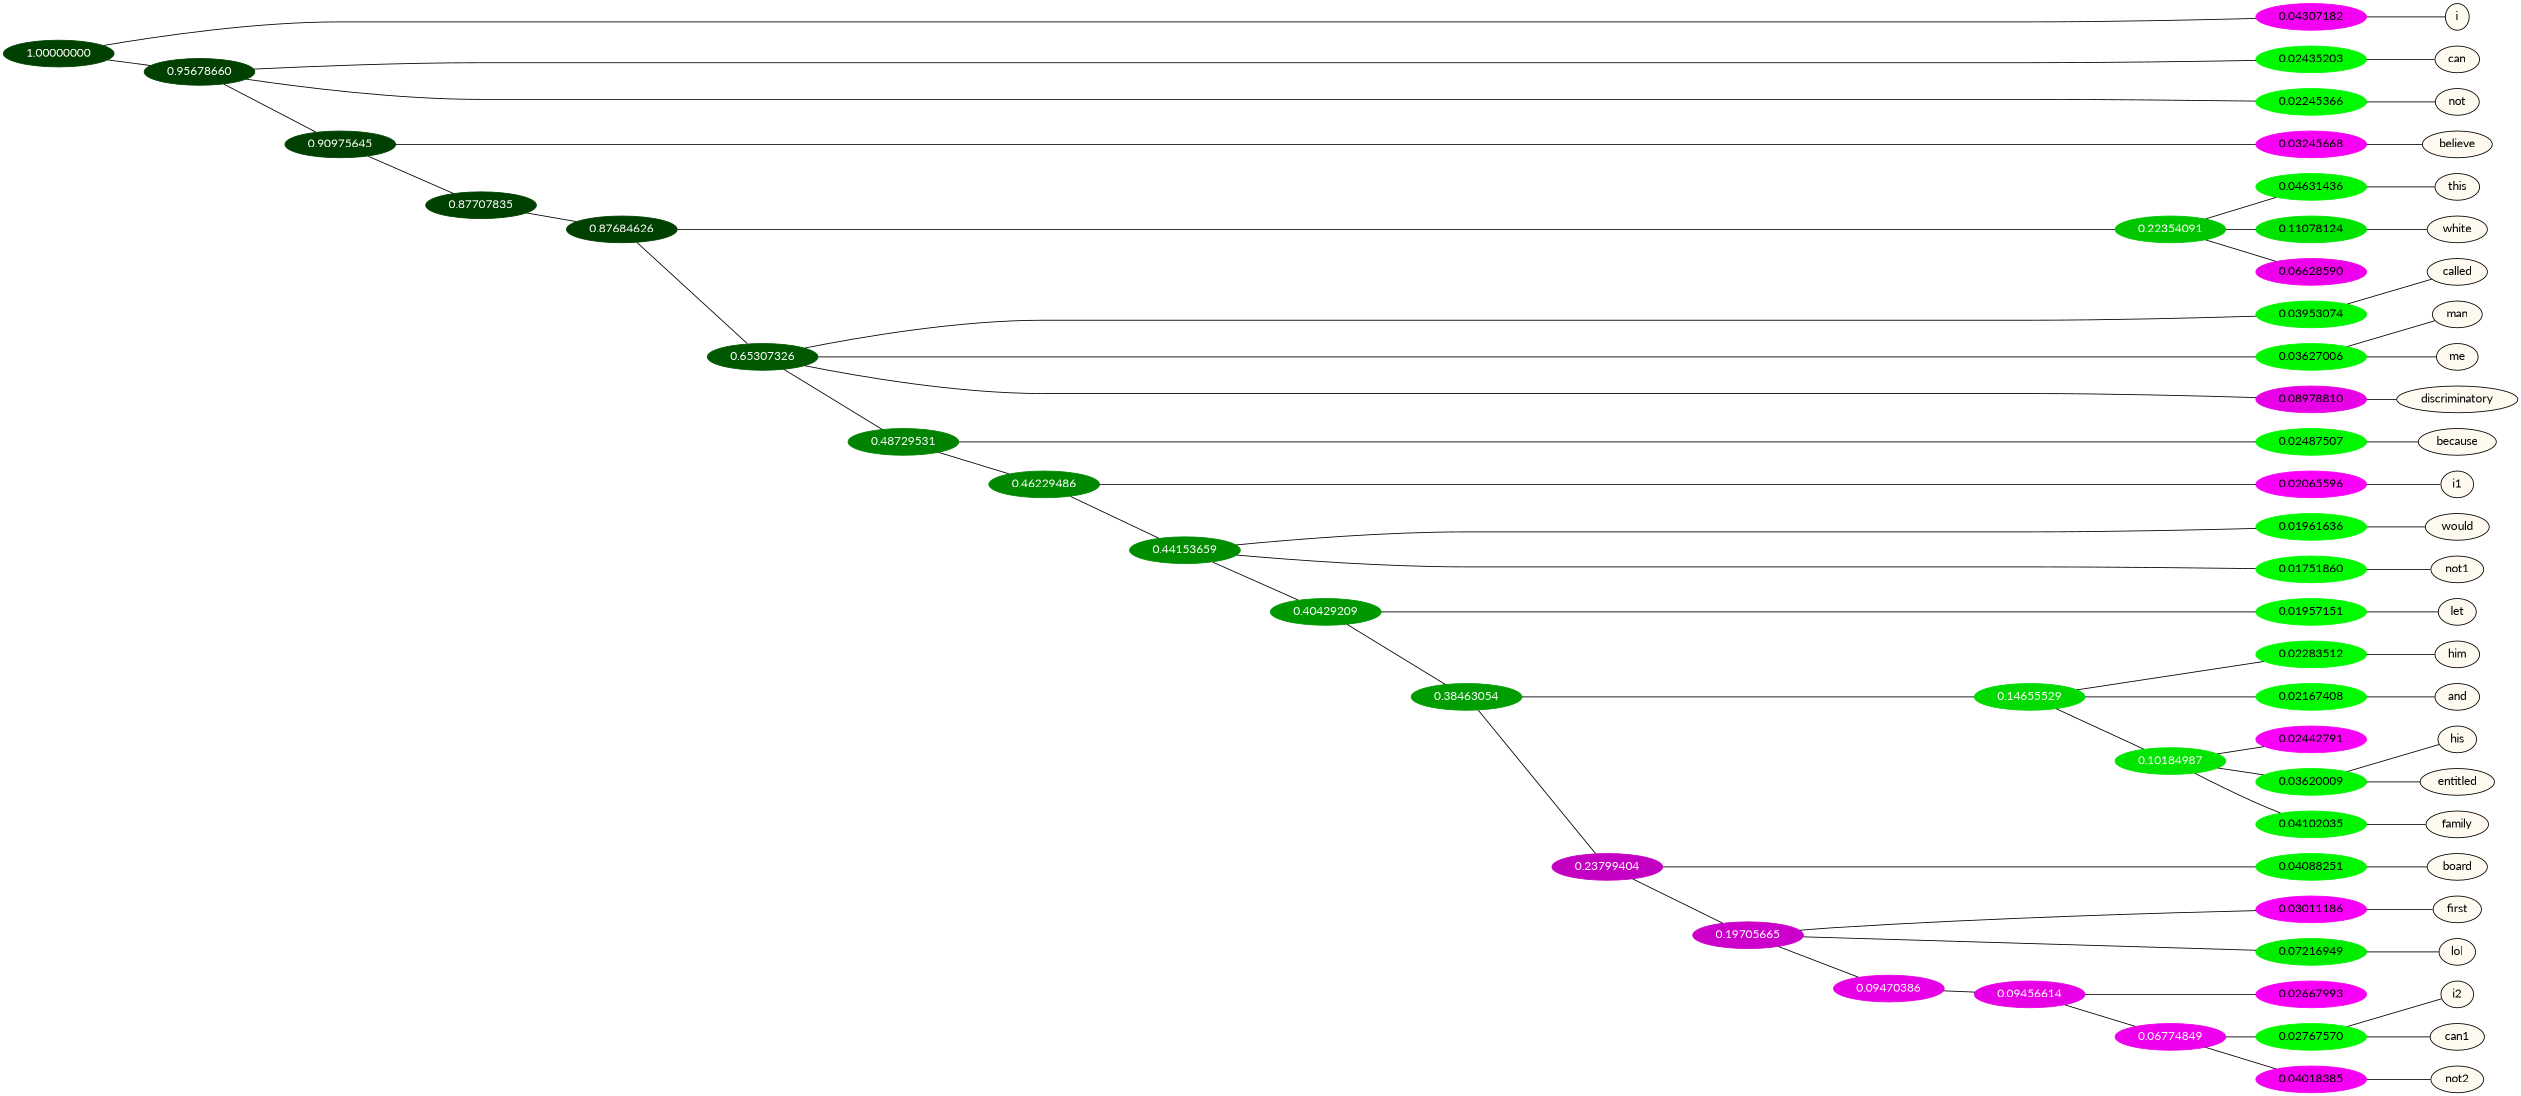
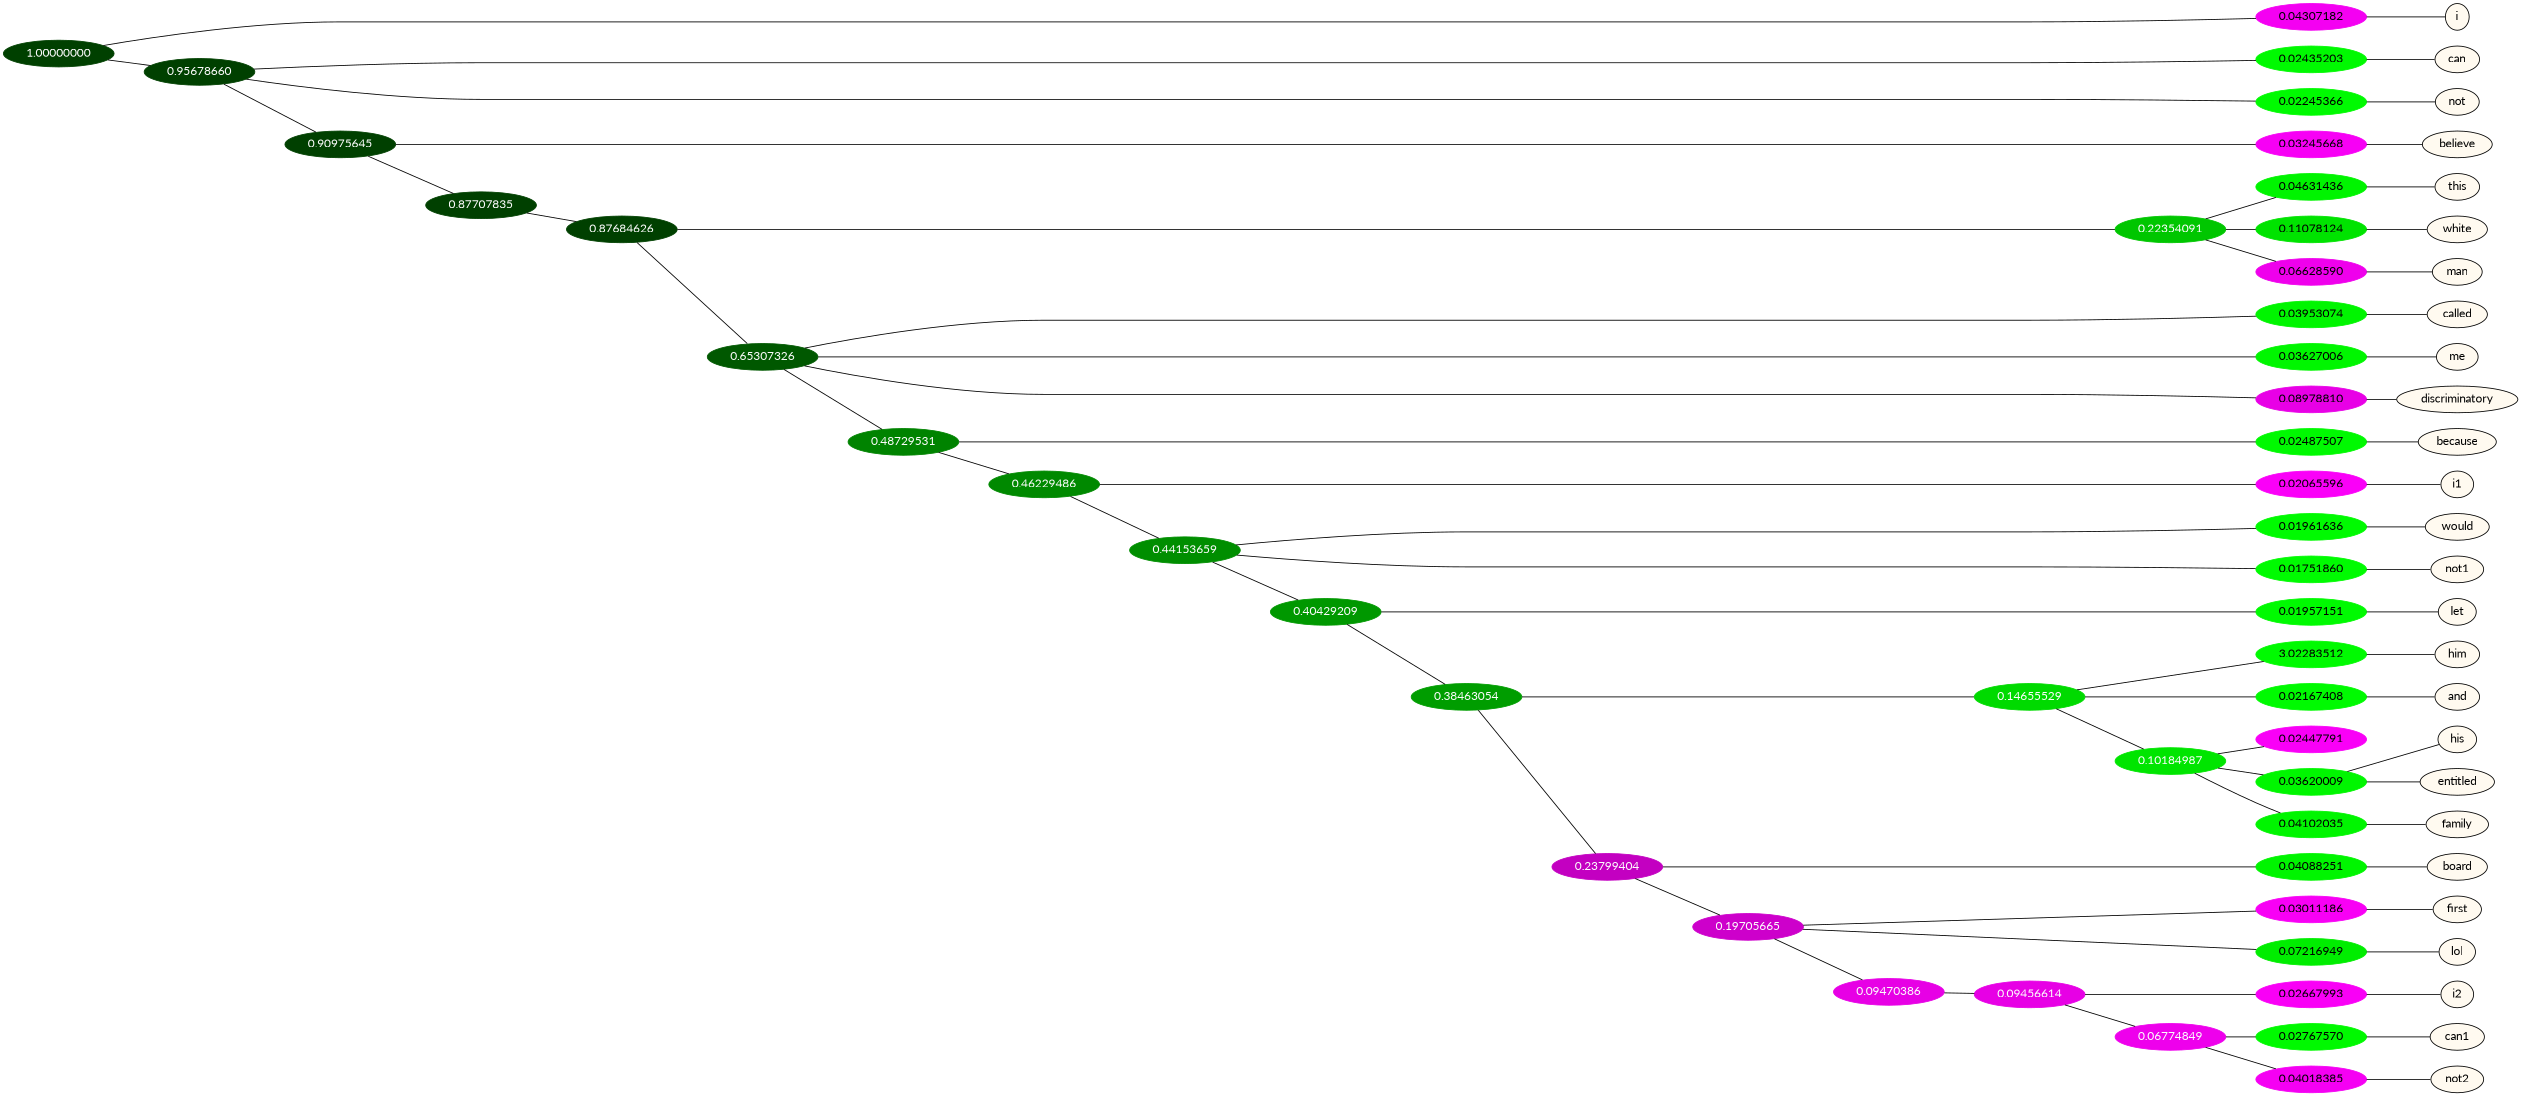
edge "man" -- "0.03627006": now "man" -- "0.06628590"
node "0.02283512": label "0.02283512" -> "3.02283512"
node "0.02442791": label "0.02442791" -> "0.02447791"
edge "i2" -- "0.02767570": now "i2" -- "0.02667993"
